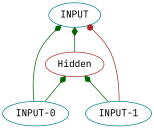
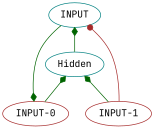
edge "INPUT-0" -> "INPUT": reversed
node "Hidden": color brown -> teal
node "INPUT-0": color teal -> brown
node "INPUT-1": color teal -> brown
